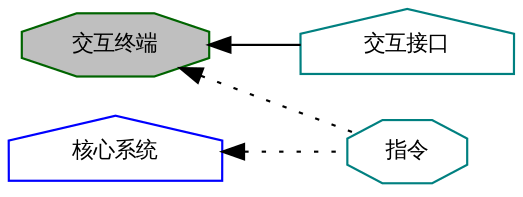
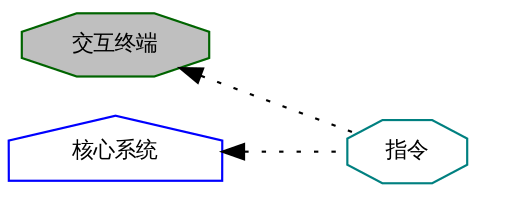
node "交互接口": removed
